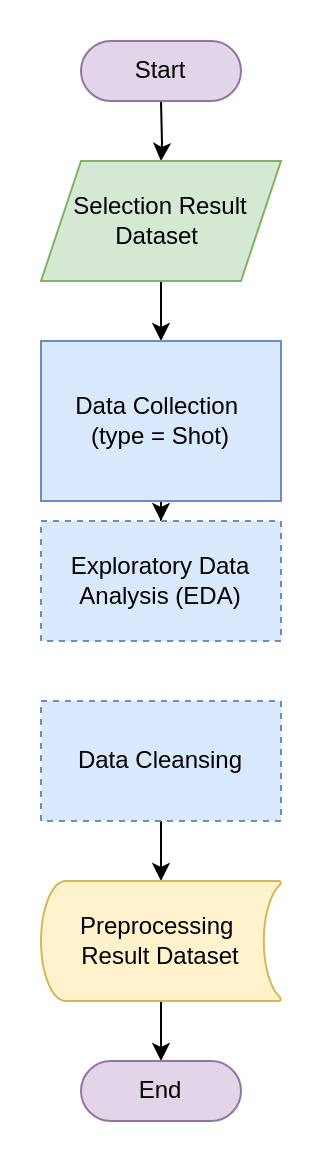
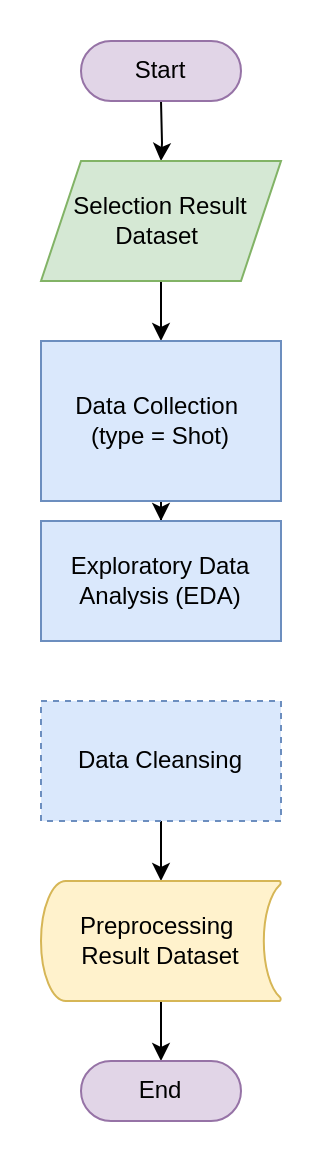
edge "Data Collection (type = Shot)" -> "Exploratory Data Analysis (EDA)": style solid -> dashed
node "Exploratory Data Analysis (EDA)": style dashed -> solid
